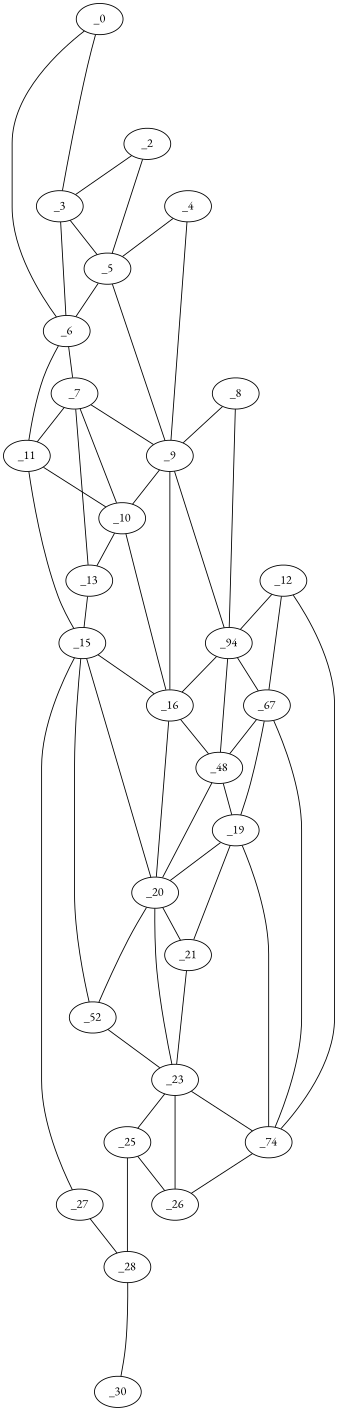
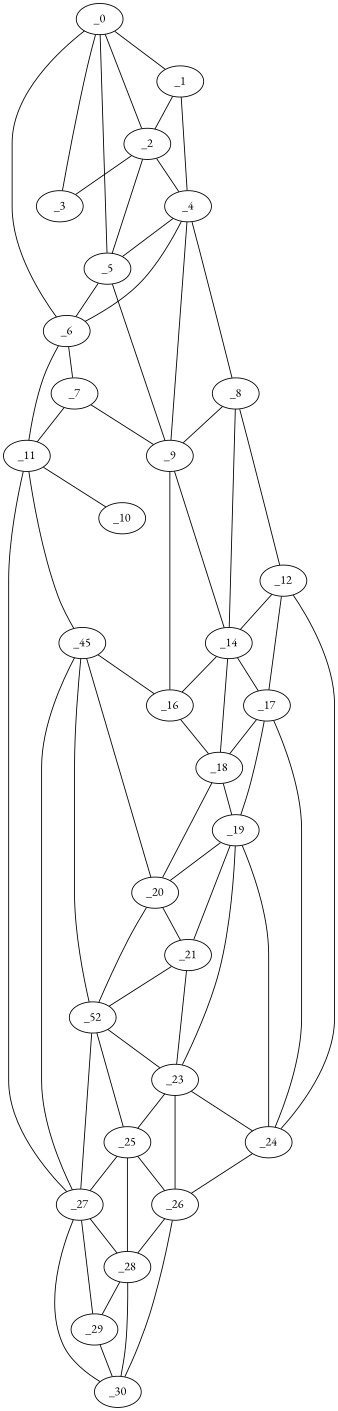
edge "_0" -- "_2": added
node "_1": added
edge "_2" -- "_4": added
edge "_3" -- "_5": now "_0" -- "_5"
edge "_3" -- "_6": now "_4" -- "_6"
edge "_4" -- "_8": added
edge "_7" -- "_10": removed
edge "_9" -- "_10": removed
edge "_8" -- "_12": added
node "_13": removed
edge "_10" -- "_16": removed
node "_15": label "_15" -> "_45"
node "_94": label "_94" -> "_14"
node "_67": label "_67" -> "_17"
node "_48": label "_48" -> "_18"
edge "_16" -- "_20": removed
edge "_11" -- "_27": added
edge "_21" -- "_52": added
edge "_20" -- "_23": now "_19" -- "_23"
edge "_52" -- "_25": added
edge "_52" -- "_27": added
node "_74": label "_74" -> "_24"
edge "_25" -- "_27": added
edge "_26" -- "_28": added
edge "_26" -- "_30": added
edge "_27" -- "_30": added
node "_29": added
